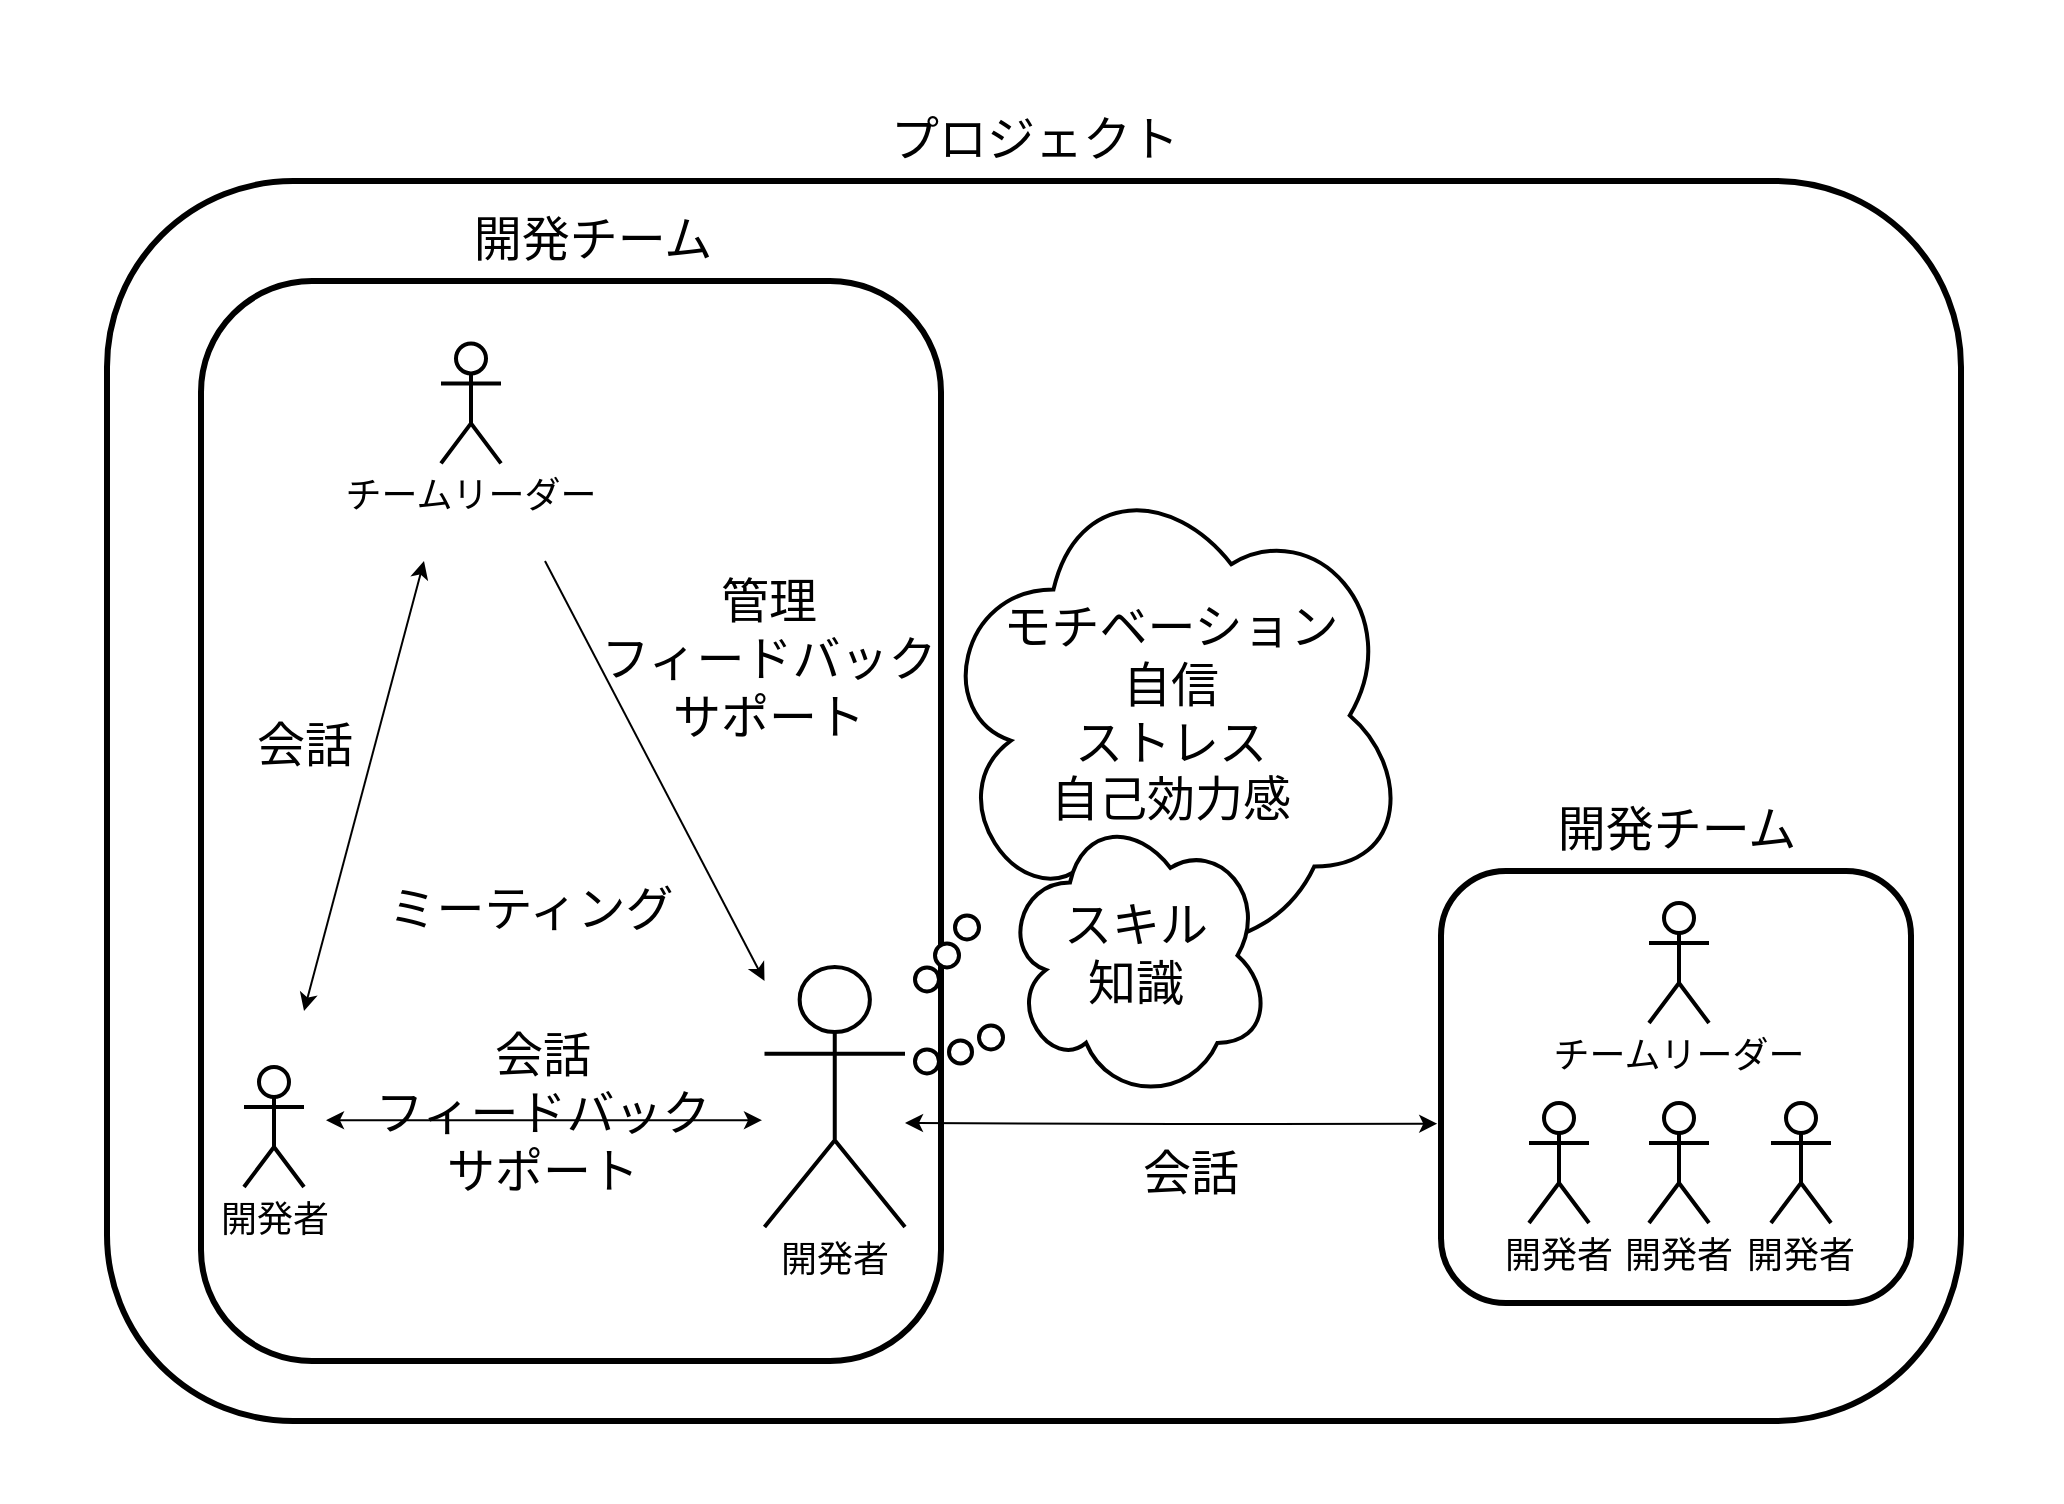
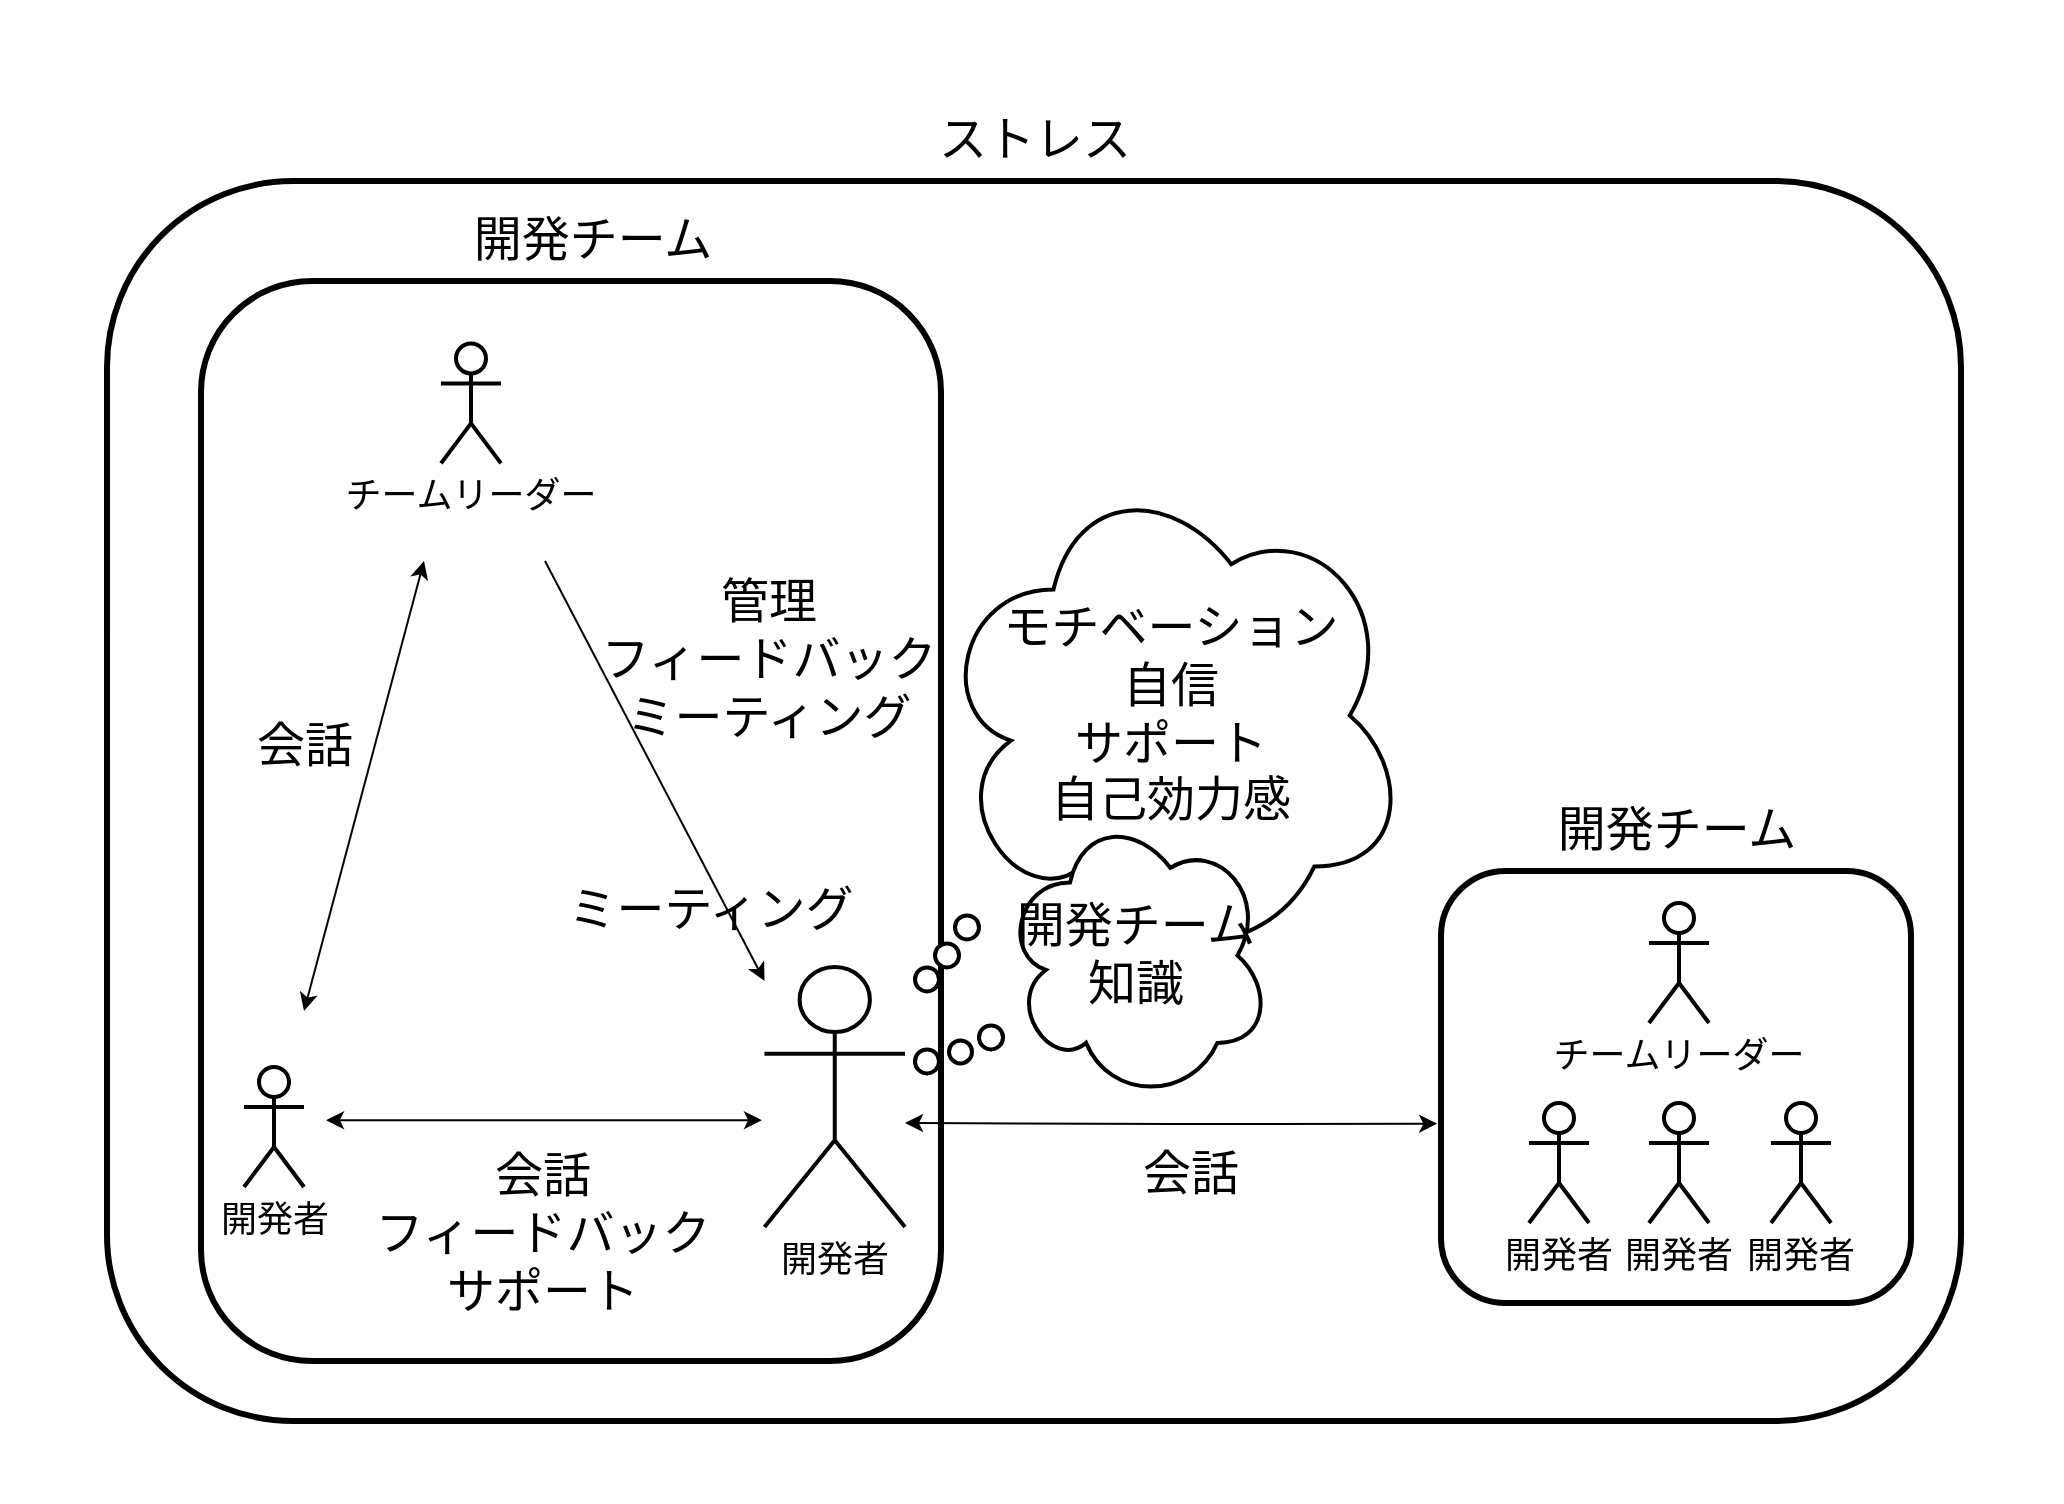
node "プロジェクト": label "プロジェクト" -> "ストレス"
node "管理 フィードバック サポート": label "管理 フィードバック サポート" -> "管理 フィードバック ミーティング"
node "モチベーション 自信 ストレス 自己効力感": label "モチベーション 自信 ストレス 自己効力感" -> "モチベーション 自信 サポート 自己効力感"
node "ミーティング": moved (531, 911) -> (711, 911)
node "スキル 知識": label "スキル 知識" -> "開発チーム 知識"
node "会話 フィードバック サポート": moved (542, 1115) -> (542, 1235)
